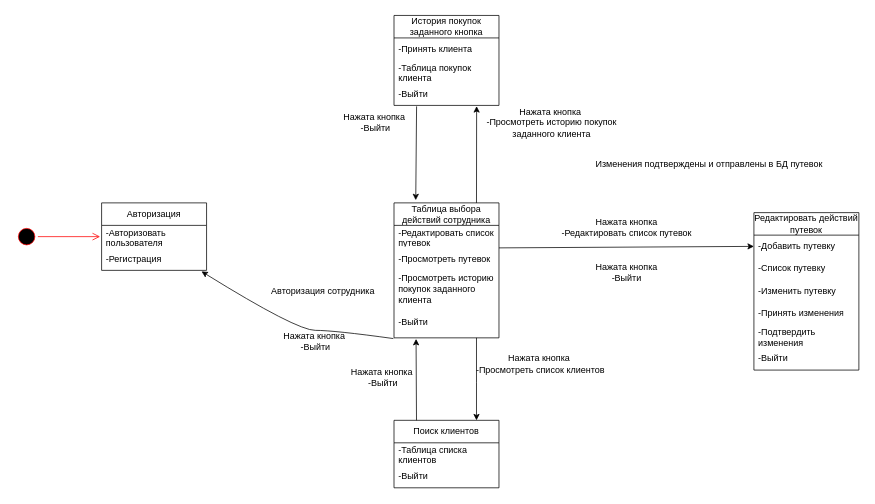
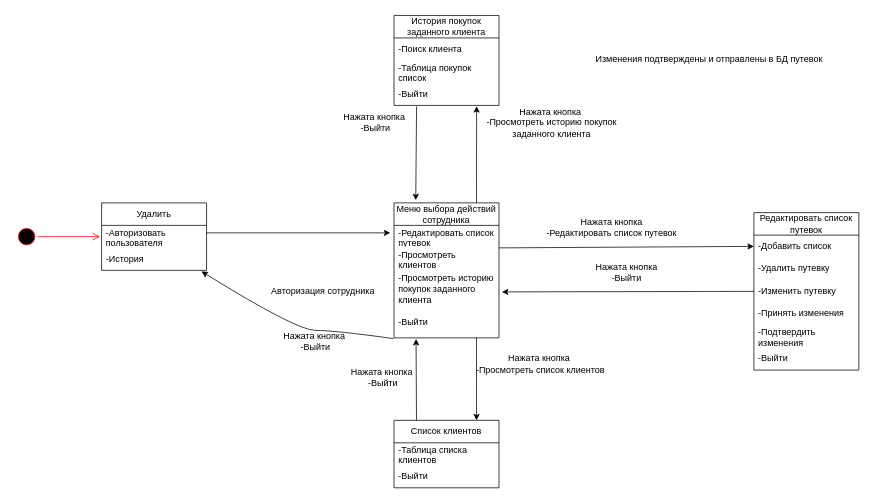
node "История покупок заданного кнопка": label "История покупок заданного кнопка" -> "История покупок заданного клиента"
node "-Принять клиента": label "-Принять клиента" -> "-Поиск клиента"
node "-Таблица покупок клиента": label "-Таблица покупок клиента" -> "-Таблица покупок список"
node "Изменения подтверждены и отправлены в БД путевок": moved (709, 165) -> (709, 60)
node "Авторизация": label "Авторизация" -> "Удалить"
node "Таблица выбора действий сотрудника": label "Таблица выбора действий сотрудника" -> "Меню выбора действий сотрудника"
node "Редактировать действий путевок": label "Редактировать действий путевок" -> "Редактировать список путевок"
node "Нажата кнопка -Редактировать список путевок": moved (627, 228) -> (612, 228)
edge "-Авторизовать пользователя" -> "-Редактировать список путевок": added
node "-Добавить путевку": label "-Добавить путевку" -> "-Добавить список"
node "-Регистрация": label "-Регистрация" -> "-История"
node "-Просмотреть путевок": label "-Просмотреть путевок" -> "-Просмотреть клиентов"
node "-Список путевку": label "-Список путевку" -> "-Удалить путевку"
edge "-Изменить путевку" -> "-Просмотреть историю покупок заданного клиента": added
node "Поиск клиентов": label "Поиск клиентов" -> "Список клиентов"
